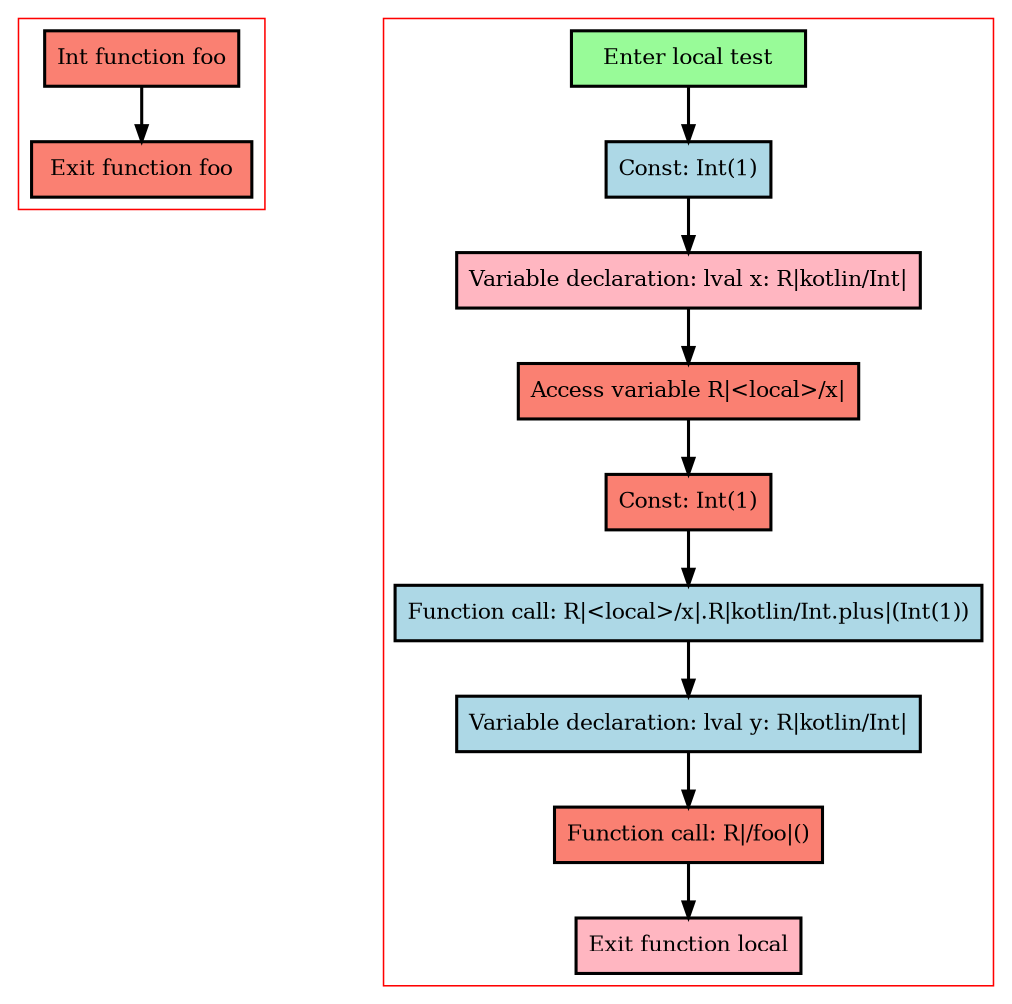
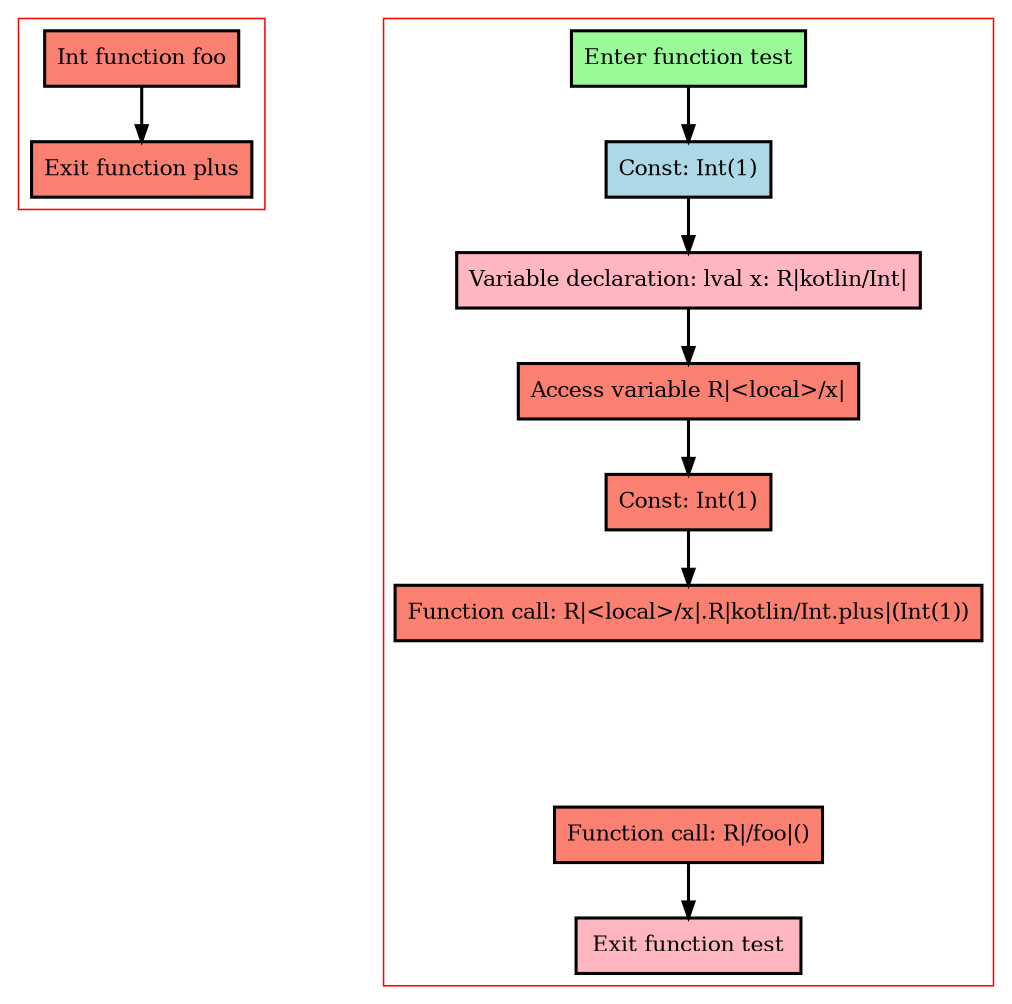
node "Enter local test": label "Enter local test" -> "Enter function test"
node "Exit function foo": label "Exit function foo" -> "Exit function plus"
node "Function call: R|<local>/x|.R|kotlin/Int.plus|(Int(1))": fillcolor lightblue -> salmon
node "Variable declaration: lval y: R|kotlin/Int|": removed
node "Exit function local": label "Exit function local" -> "Exit function test"
